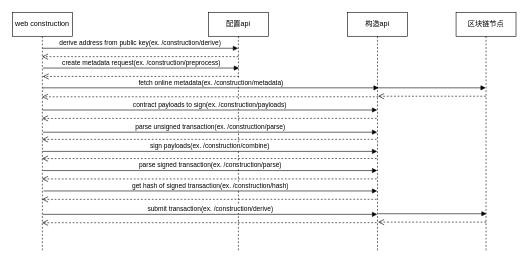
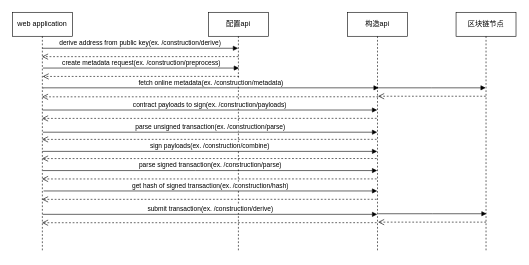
node "web construction": label "web construction" -> "web application"
